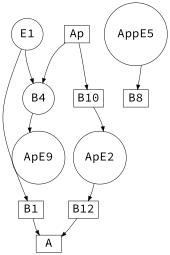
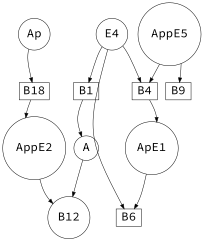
node "E1": label "E1" -> "E4"
node "Ap": shape box -> circle
edge "Ap" -> "B4": now "AppE5" -> "B4"
node "B4": shape circle -> box
node "B10": label "B10" -> "B18"
node "B8": label "B8" -> "B9"
node "ApE9": label "ApE9" -> "ApE1"
node "ApE2": label "ApE2" -> "AppE2"
node "B12": shape box -> circle
node "B6": added
edge "B12" -> "A": reversed
node "A": shape box -> circle
